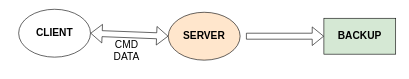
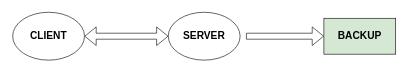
node "CLIENT": moved (54, 33) -> (48, 36)
node "SERVER": fillcolor #ffe6cc -> #ffffff
node "CMD DATA": removed
